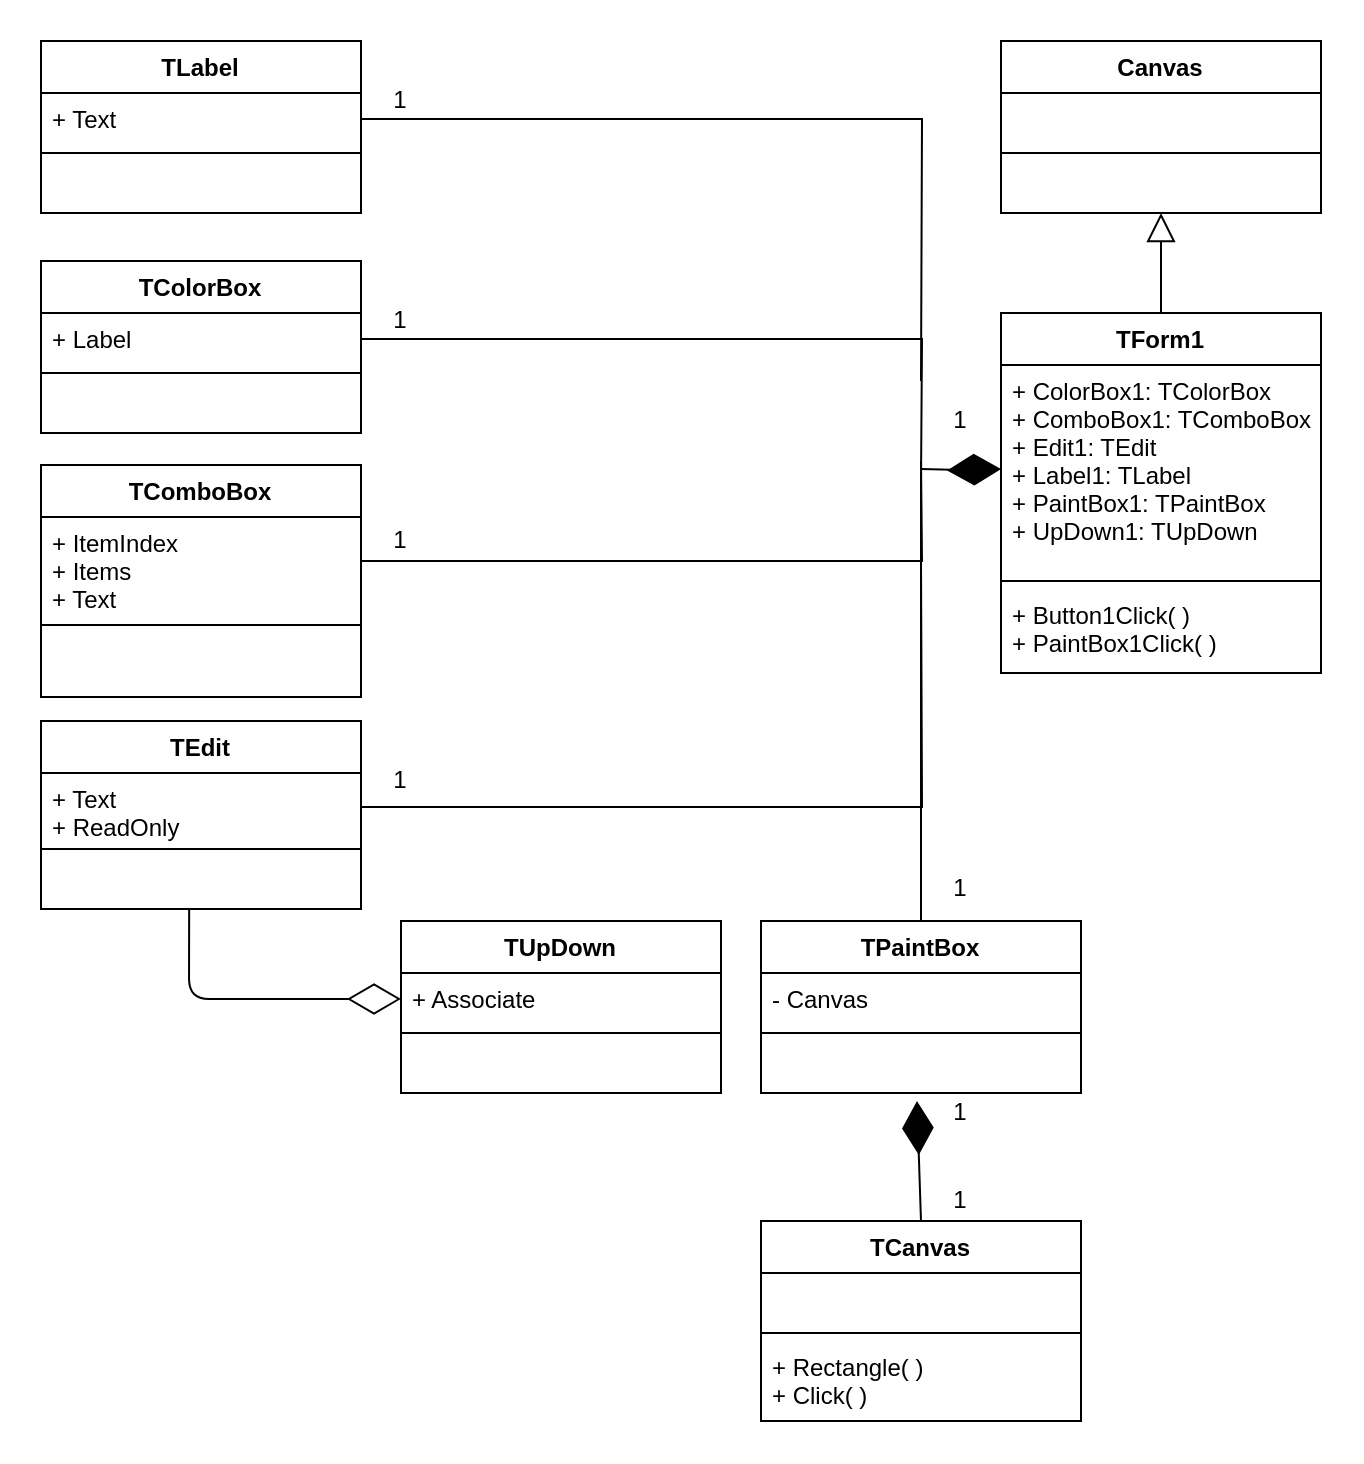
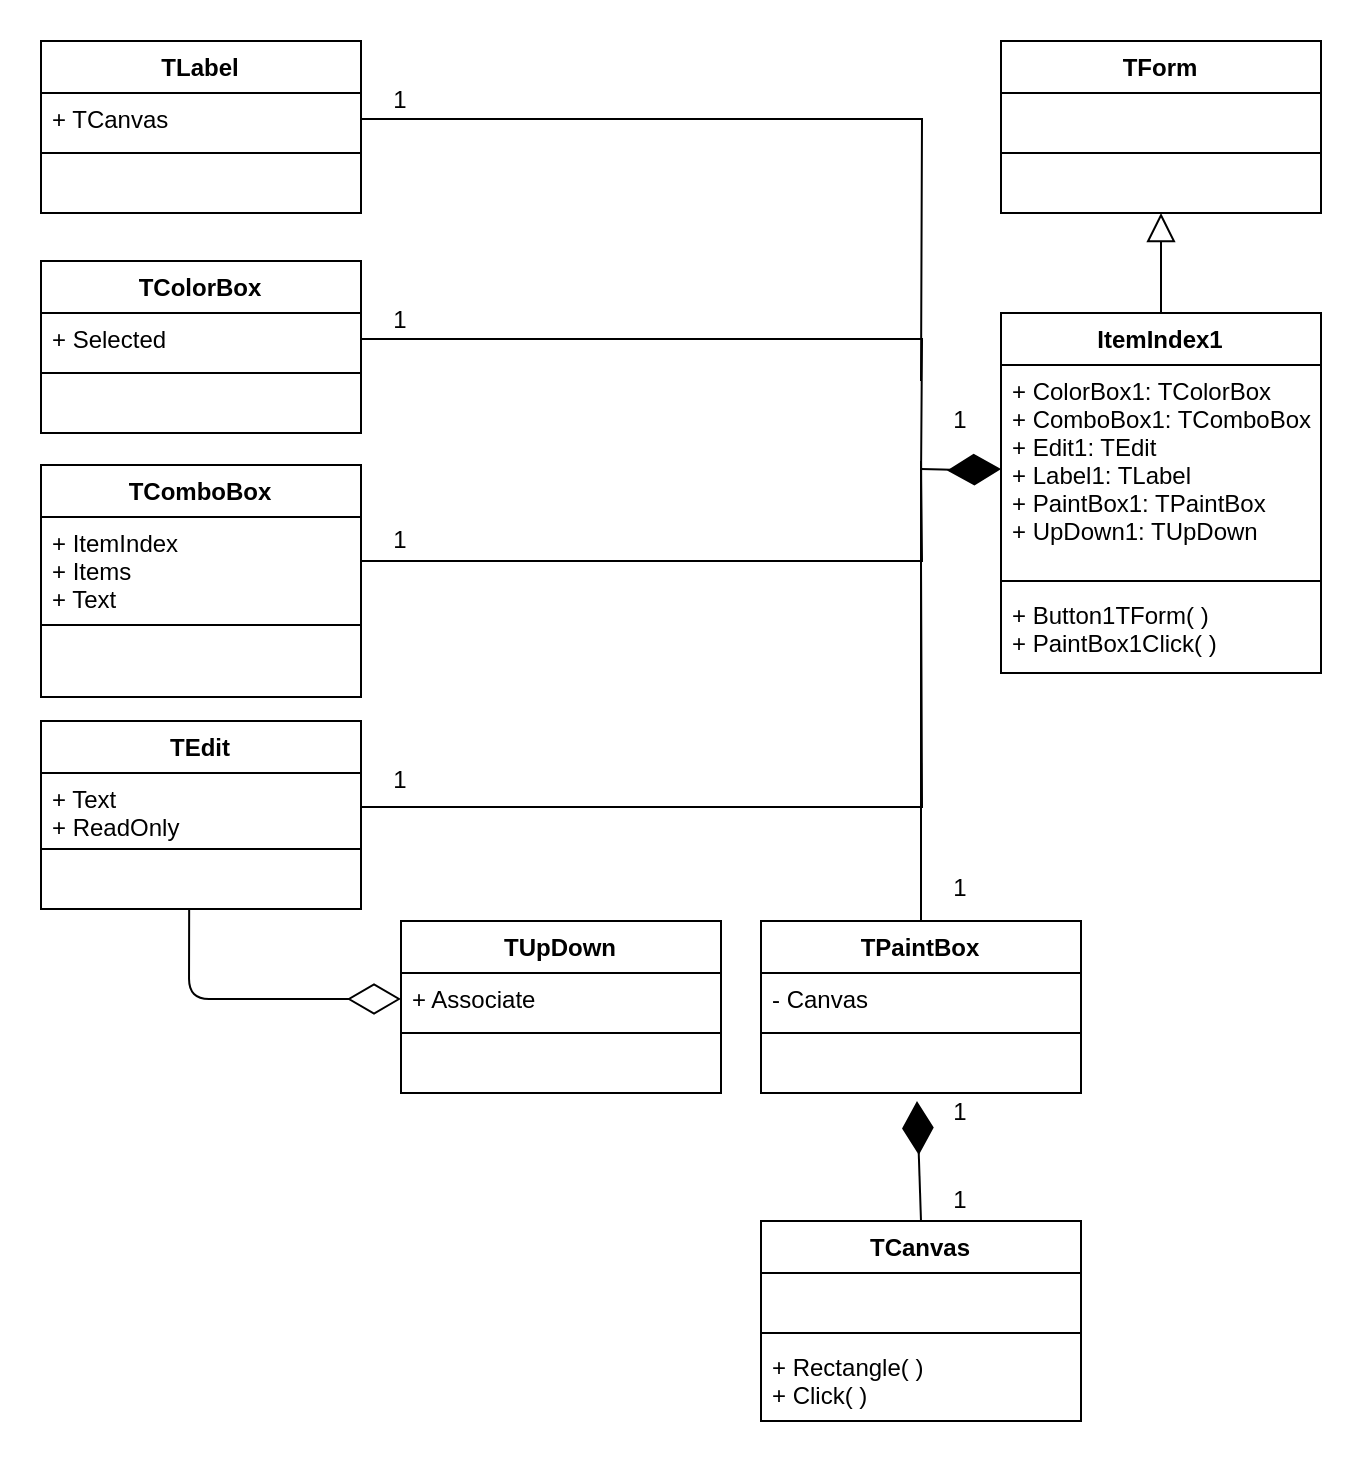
node "Canvas": label "Canvas" -> "TForm"
node "+ Text": label "+ Text" -> "+ TCanvas"
node "+ Label": label "+ Label" -> "+ Selected"
node "TForm1": label "TForm1" -> "ItemIndex1"
node "+ Button1Click( ) + PaintBox1Click( )": label "+ Button1Click( ) + PaintBox1Click( )" -> "+ Button1TForm( ) + PaintBox1Click( )"
